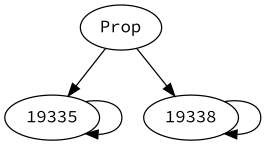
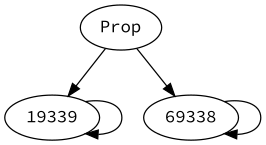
node "19335": label "19335" -> "19339"
node "19338": label "19338" -> "69338"
